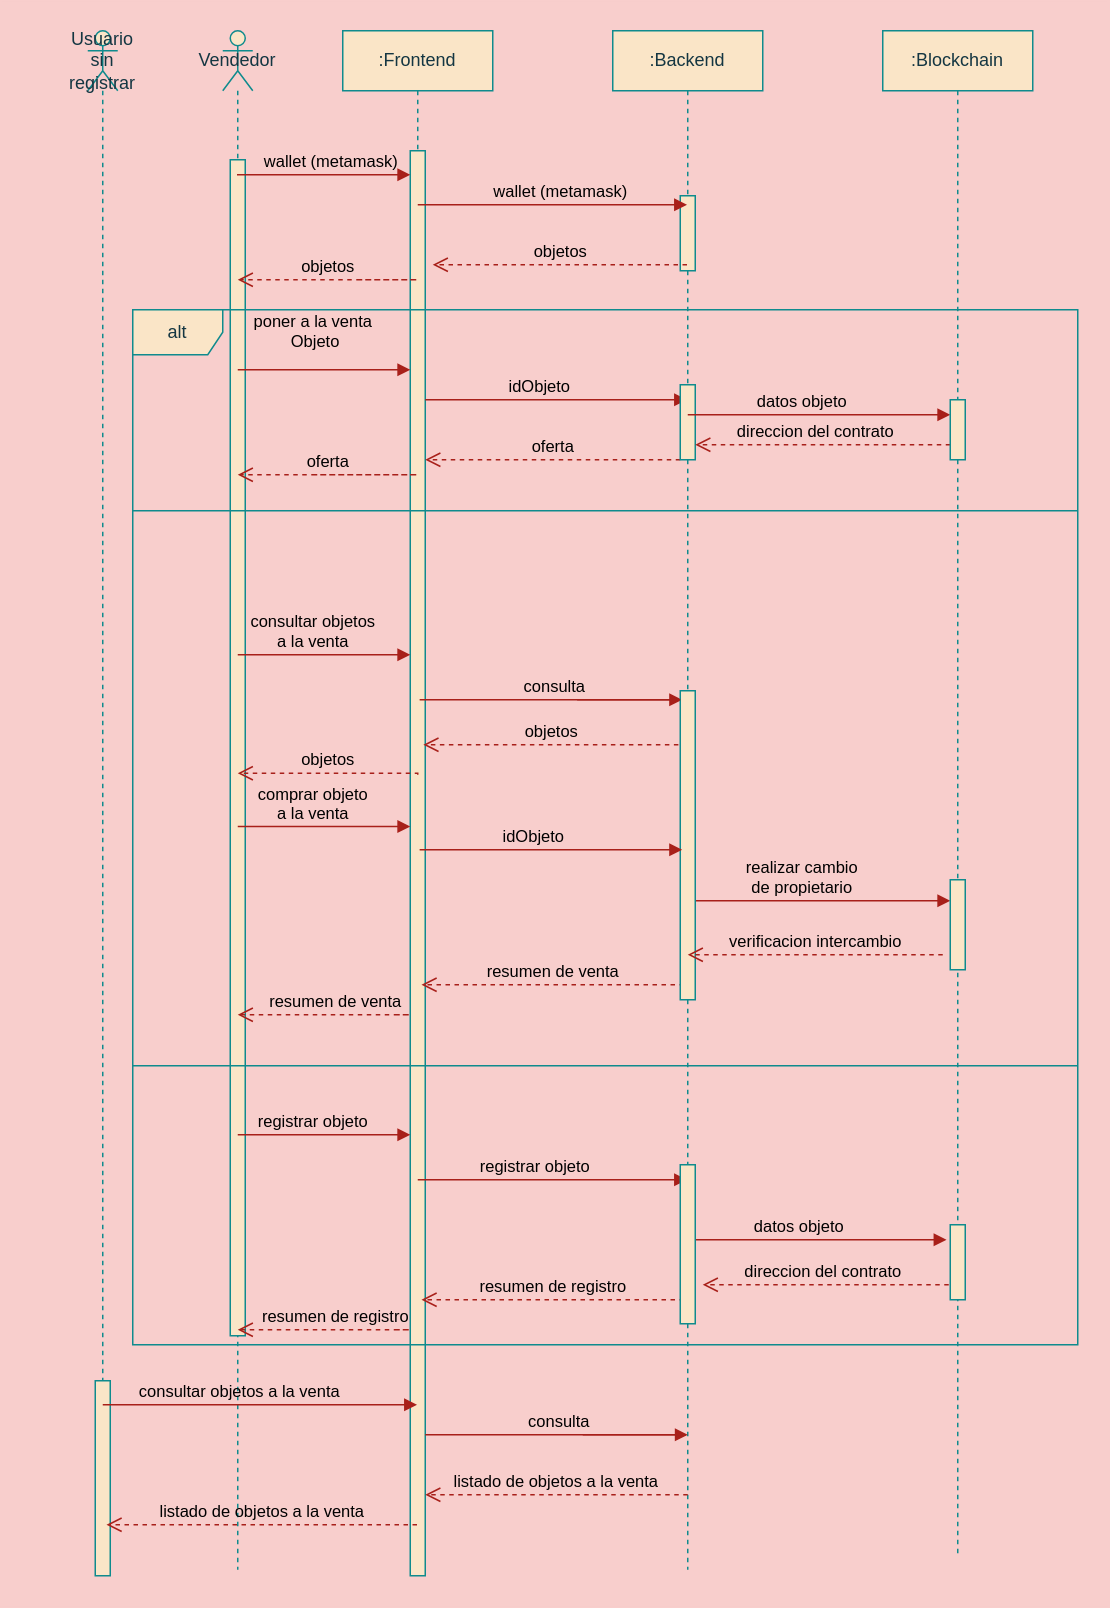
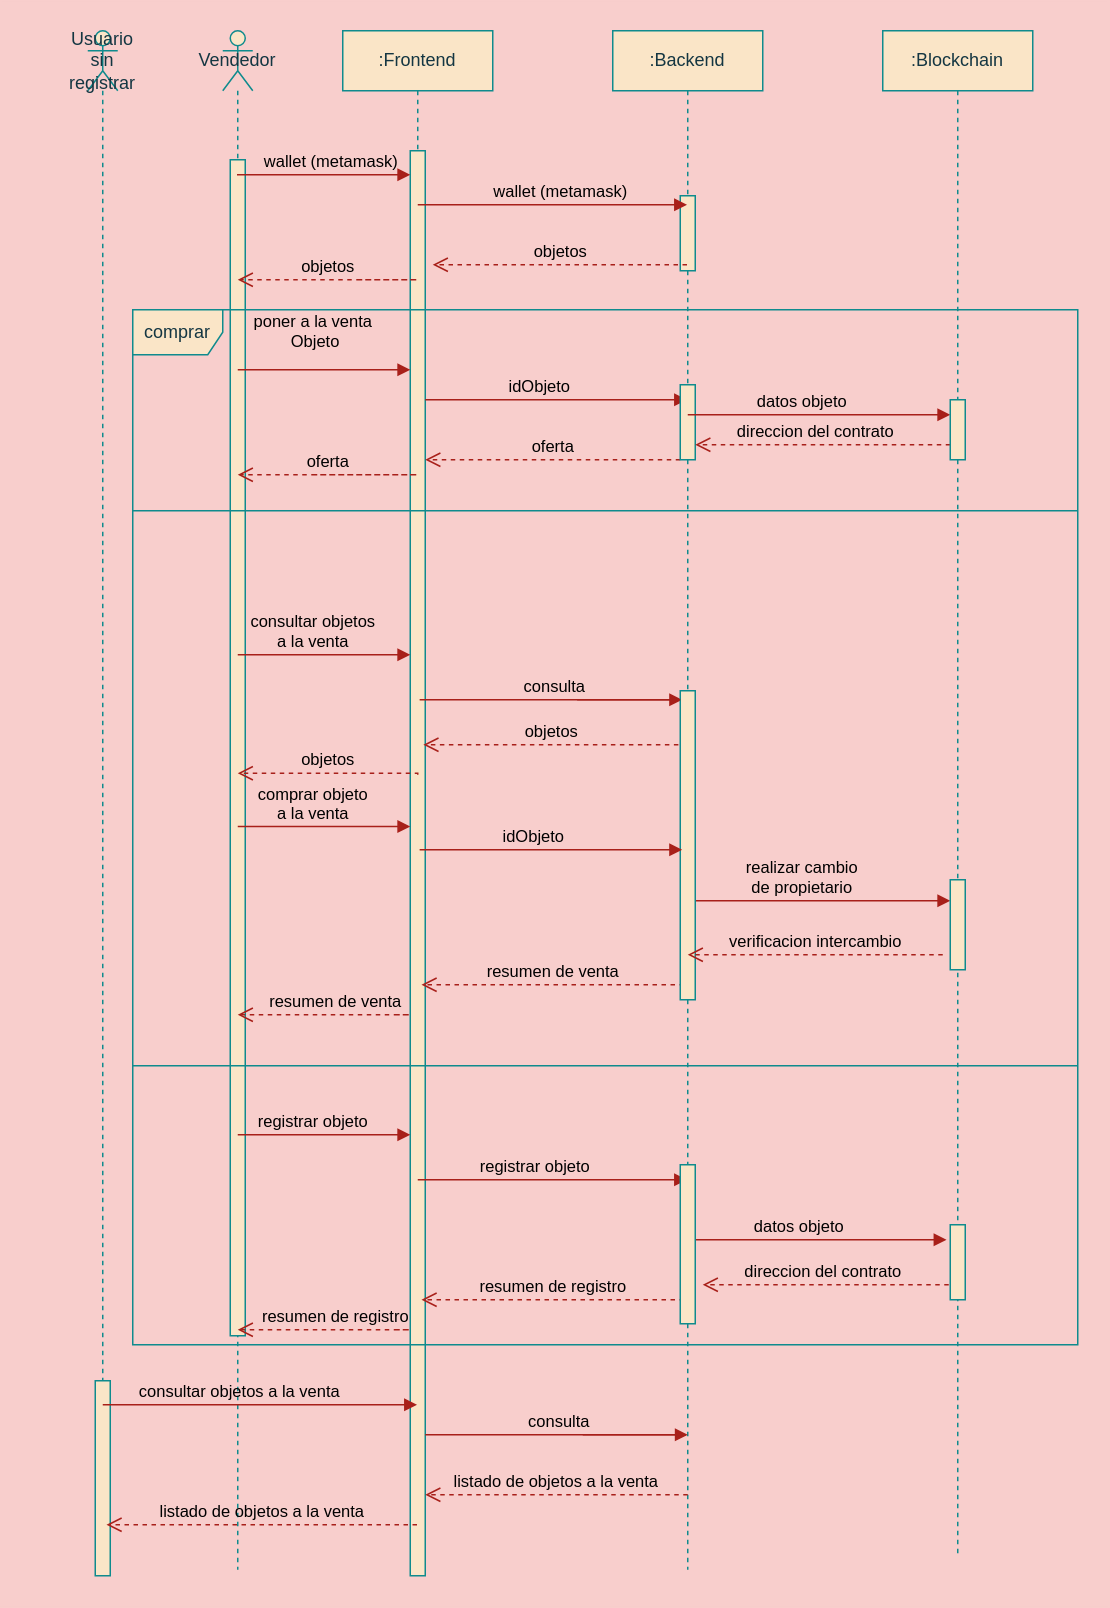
node "alt": label "alt" -> "comprar"
